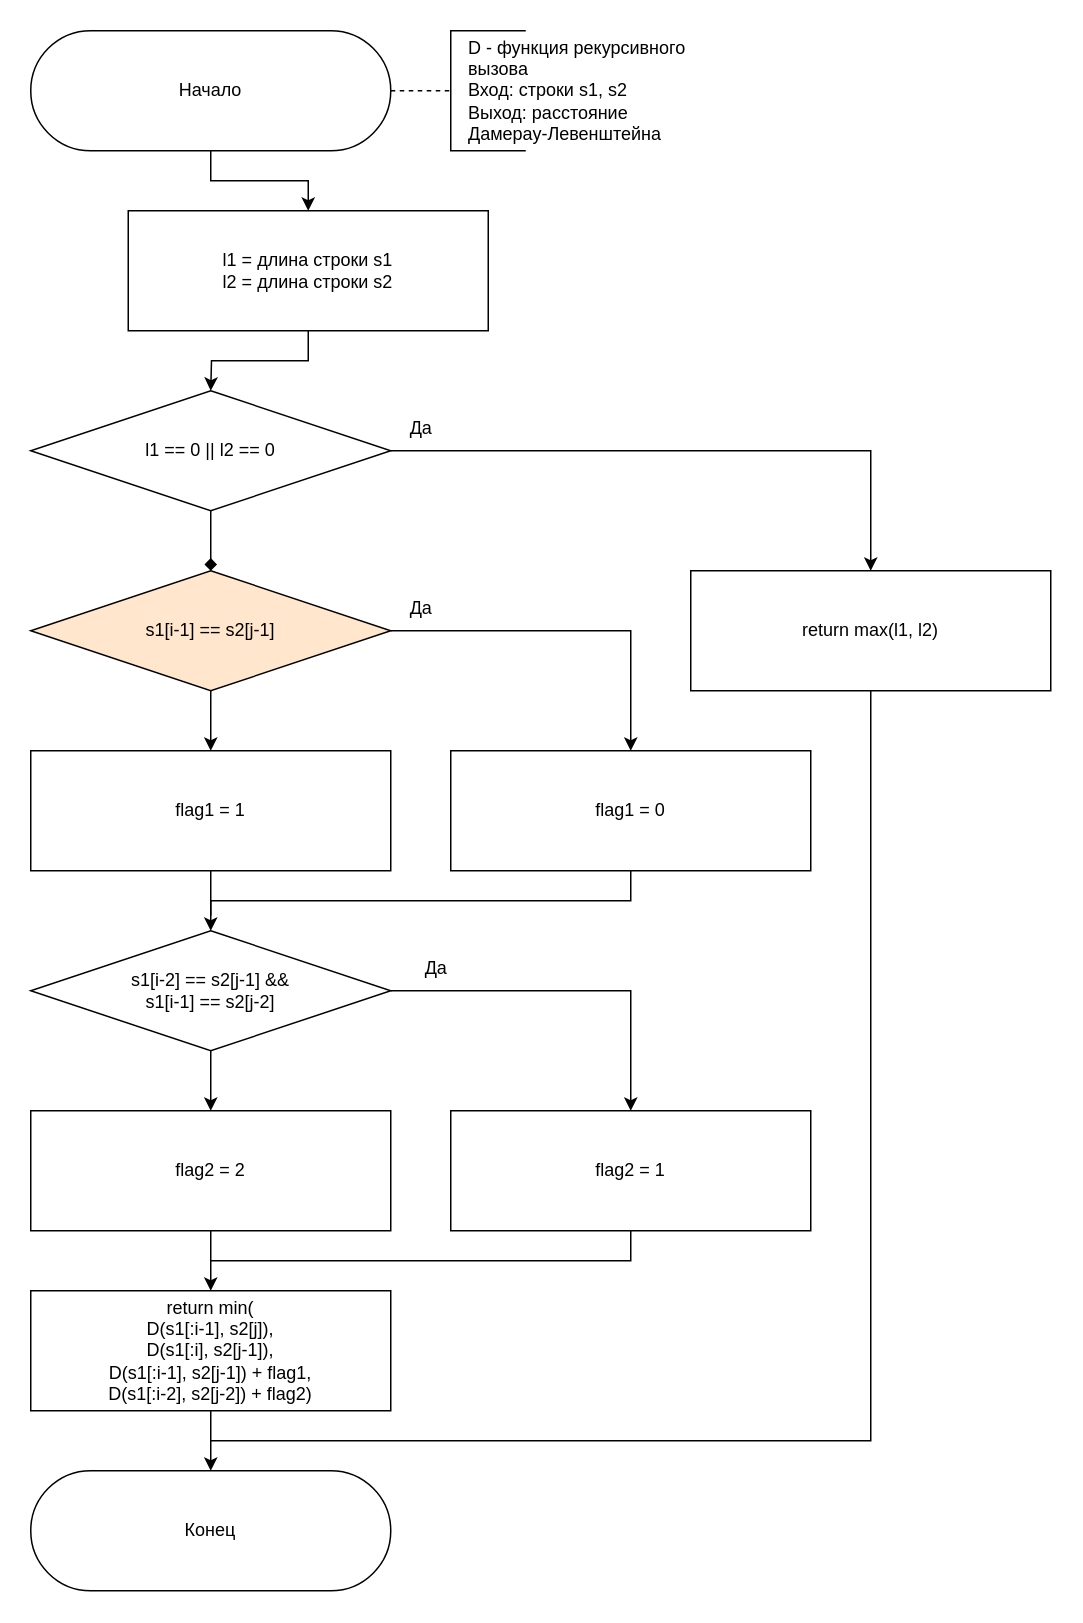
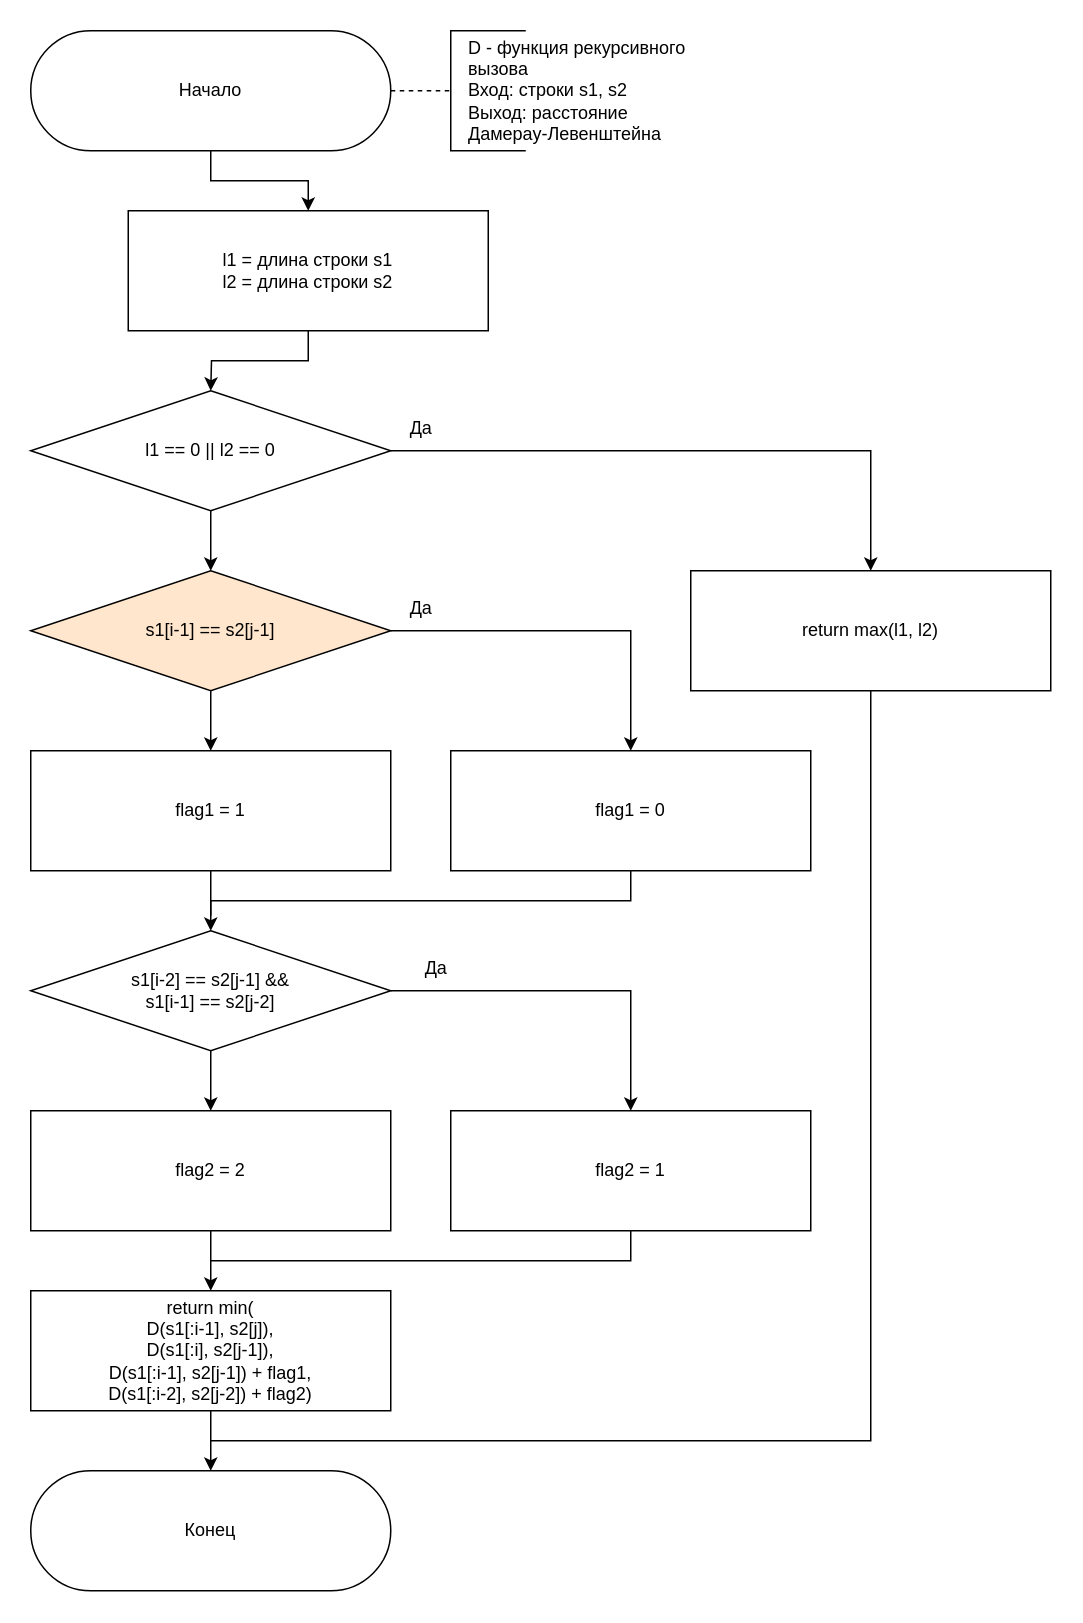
edge "l1 == 0 || l2 == 0" -> "s1[i-1] == s2[j-1]": arrowhead diamond -> classic
